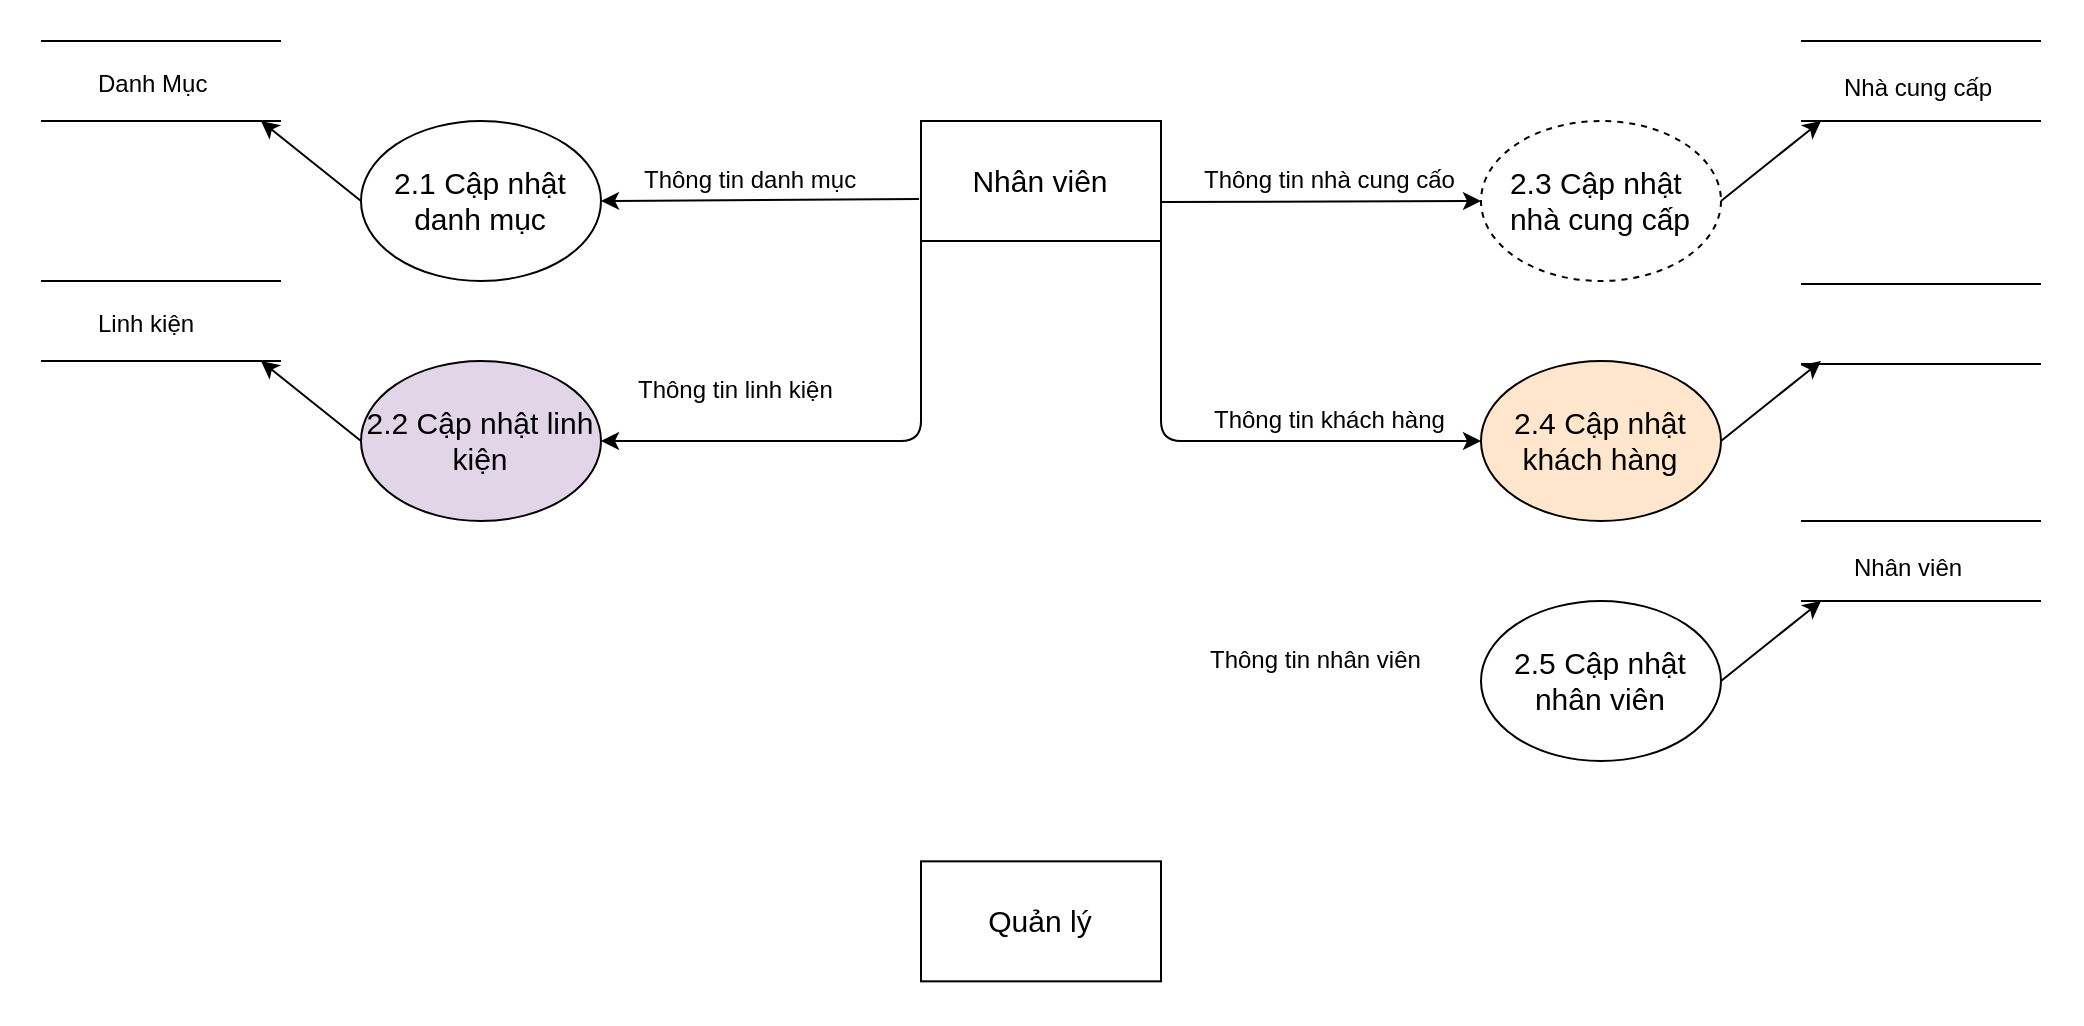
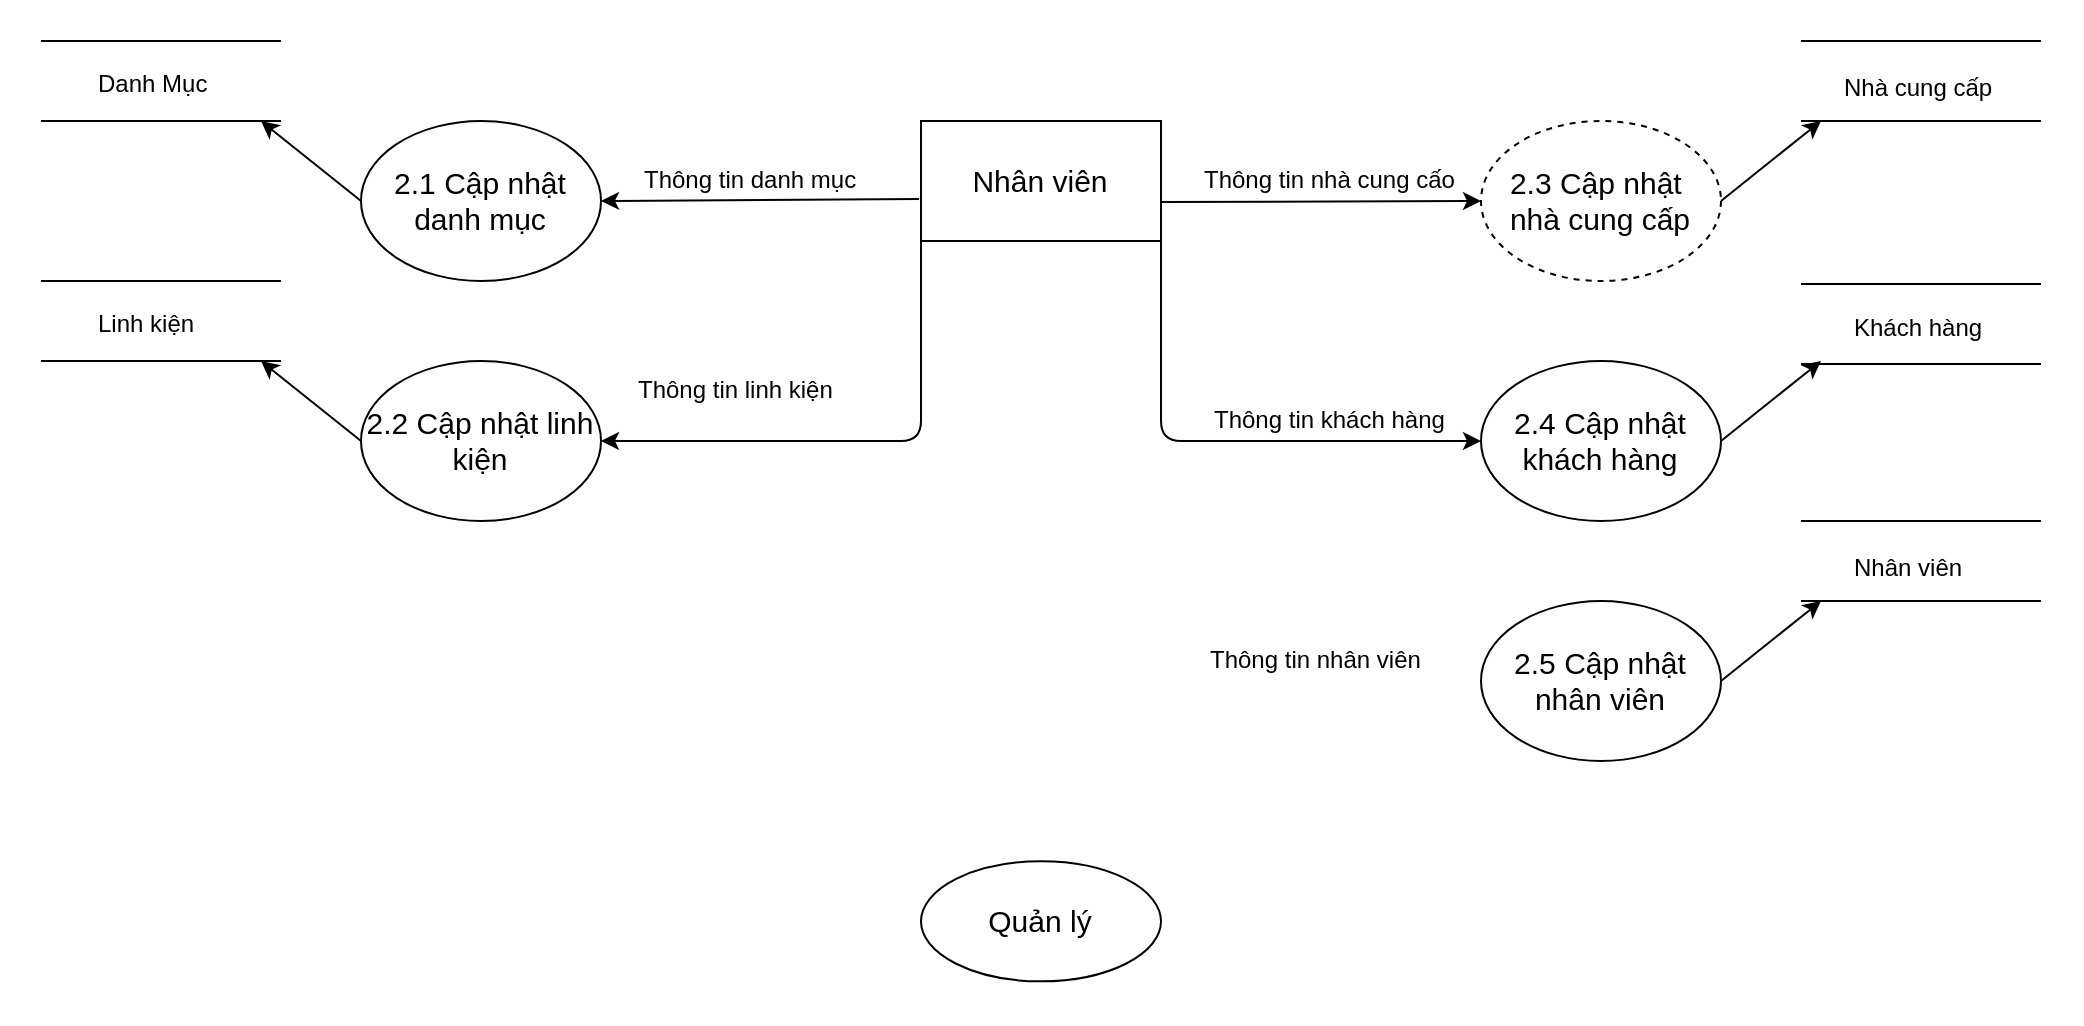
node "Khách hàng": added
node "2.2 Cập nhật linh kiện": fillcolor #e1d5e7 -> #ffffff
node "2.4 Cập nhật khách hàng": fillcolor #ffe6cc -> #ffffff
node "Quản lý": shape rectangle -> ellipse
